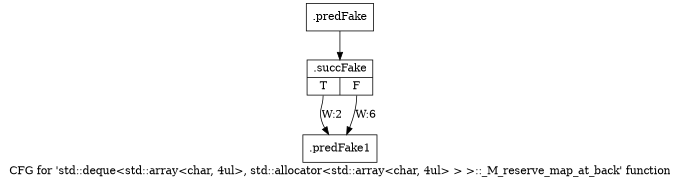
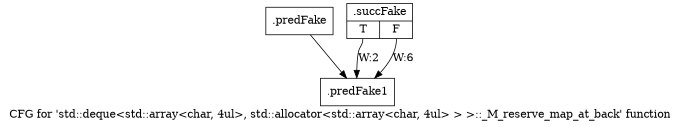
edge ".predFake" -> ".succFake": now ".predFake" -> ".predFake1"
